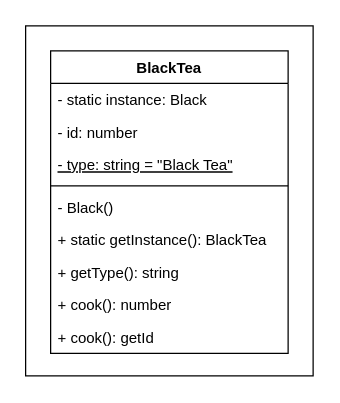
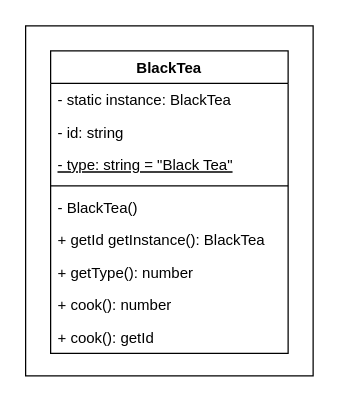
node "- static instance: Black": label "- static instance: Black" -> "- static instance: BlackTea"
node "- id: number": label "- id: number" -> "- id: string"
node "- Black()": label "- Black()" -> "- BlackTea()"
node "+ static getInstance(): BlackTea": label "+ static getInstance(): BlackTea" -> "+ getId getInstance(): BlackTea"
node "+ getType(): string": label "+ getType(): string" -> "+ getType(): number"
